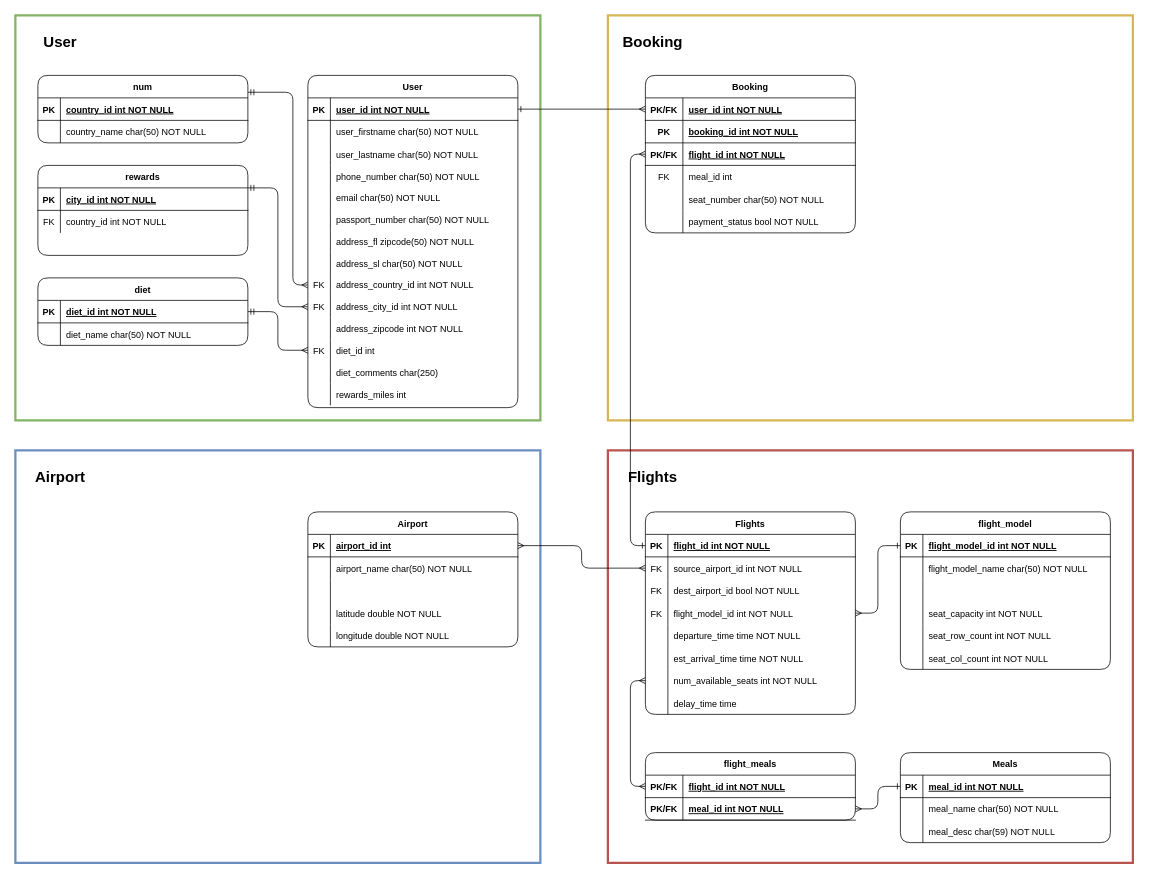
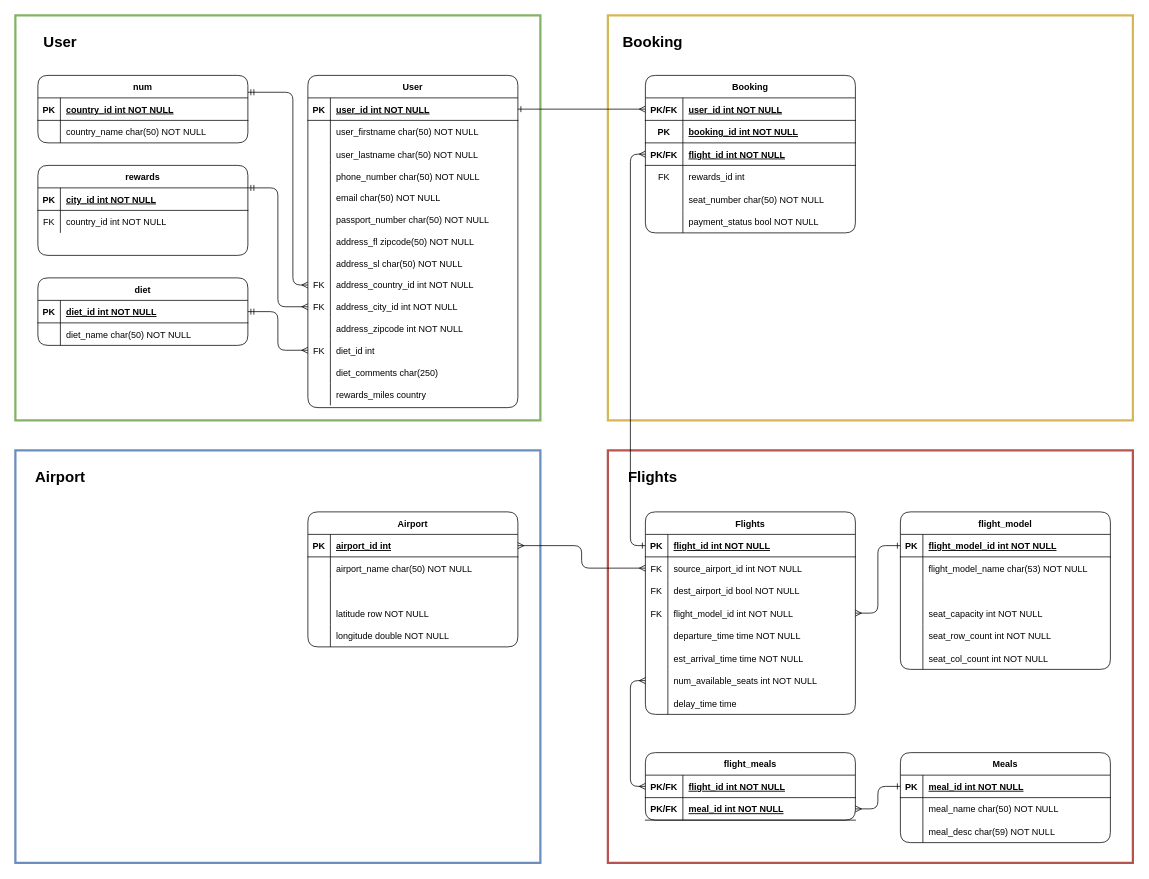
node "meal_id int": label "meal_id int" -> "rewards_id int"
node "rewards_miles int": label "rewards_miles int" -> "rewards_miles country"
node "flight_model_name char(50) NOT NULL": label "flight_model_name char(50) NOT NULL" -> "flight_model_name char(53) NOT NULL"
node "latitude double NOT NULL": label "latitude double NOT NULL" -> "latitude row NOT NULL"
